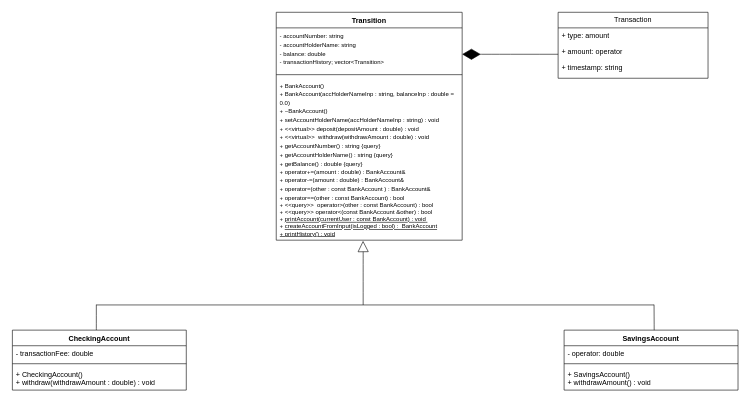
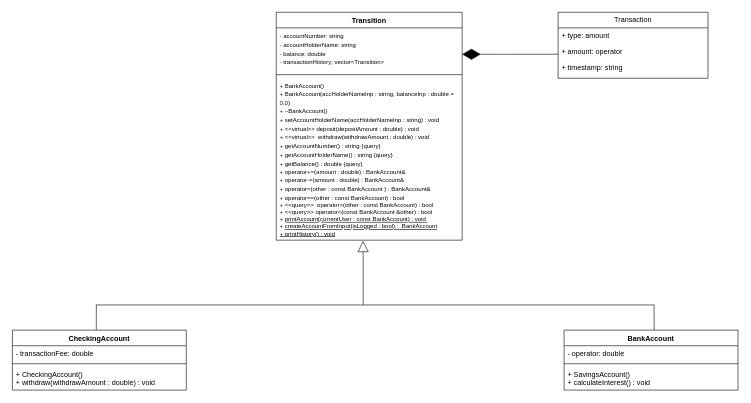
node "SavingsAccount": label "SavingsAccount" -> "BankAccount"
node "+ SavingsAccount() + withdrawAmount() : void": label "+ SavingsAccount() + withdrawAmount() : void" -> "+ SavingsAccount() + calculateInterest() : void"
